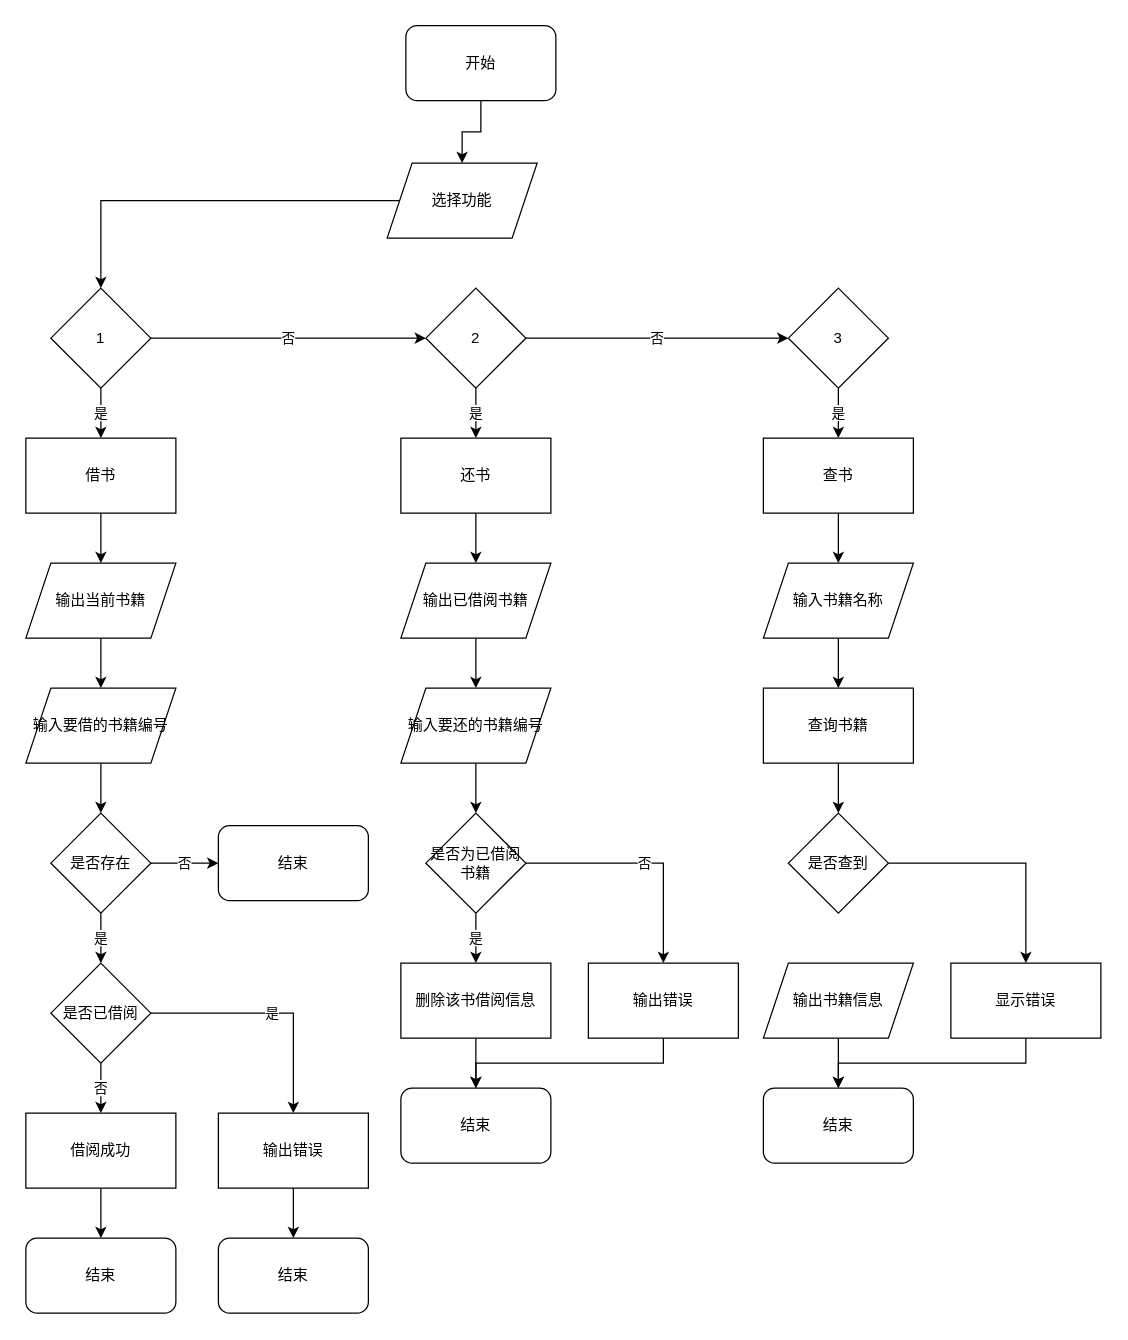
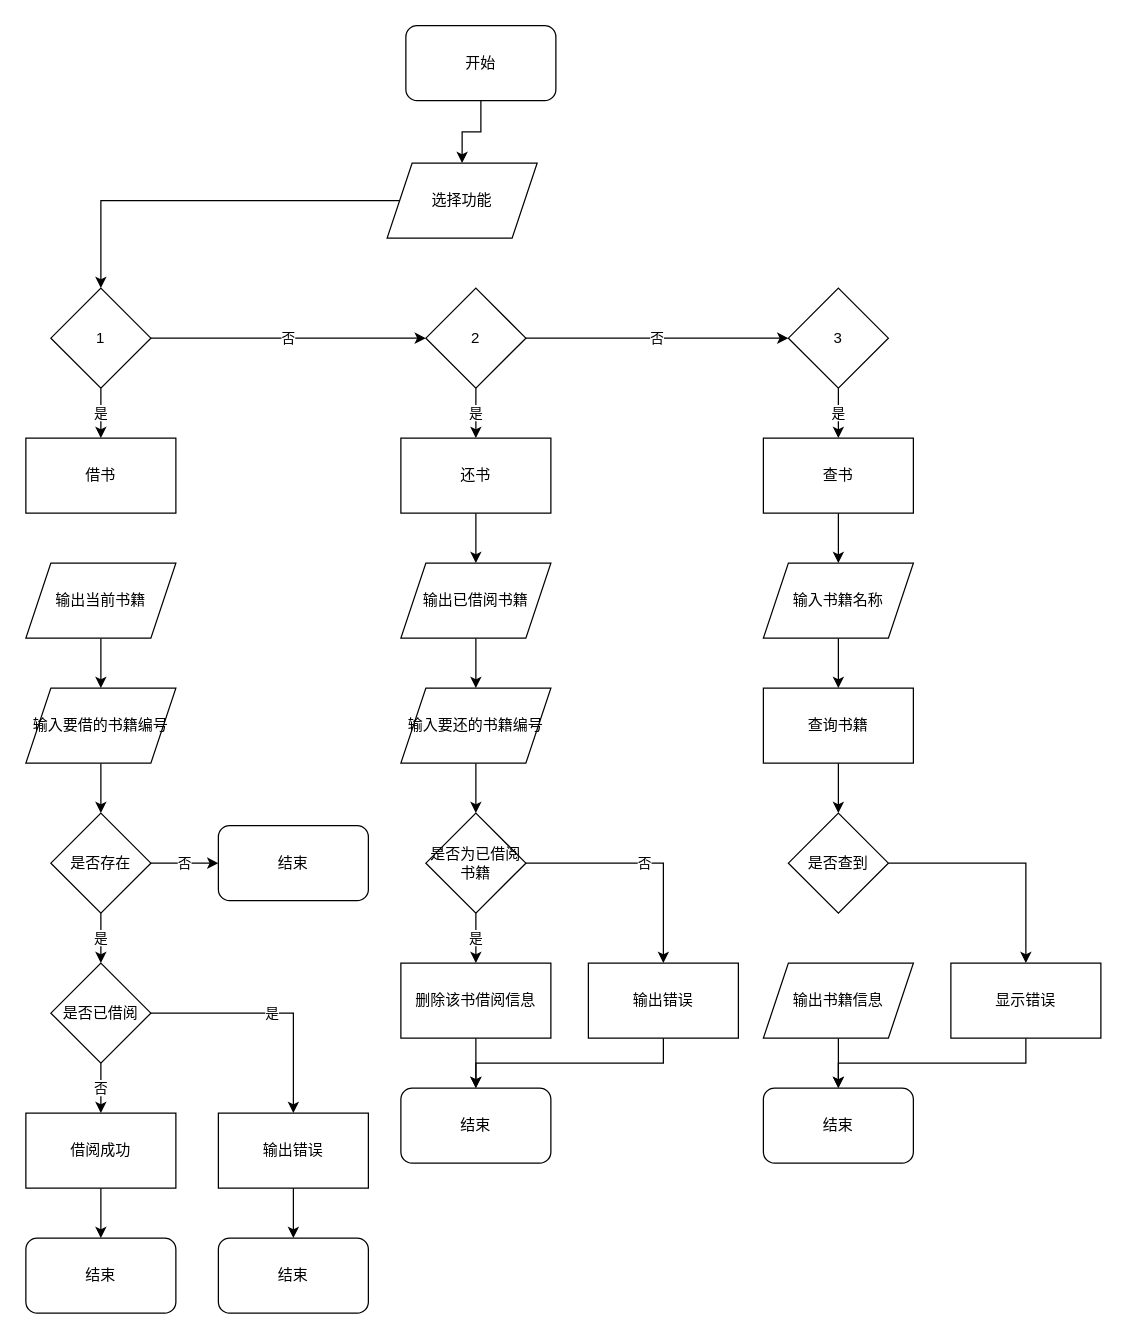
edge "借书" -> "输出当前书籍": removed
